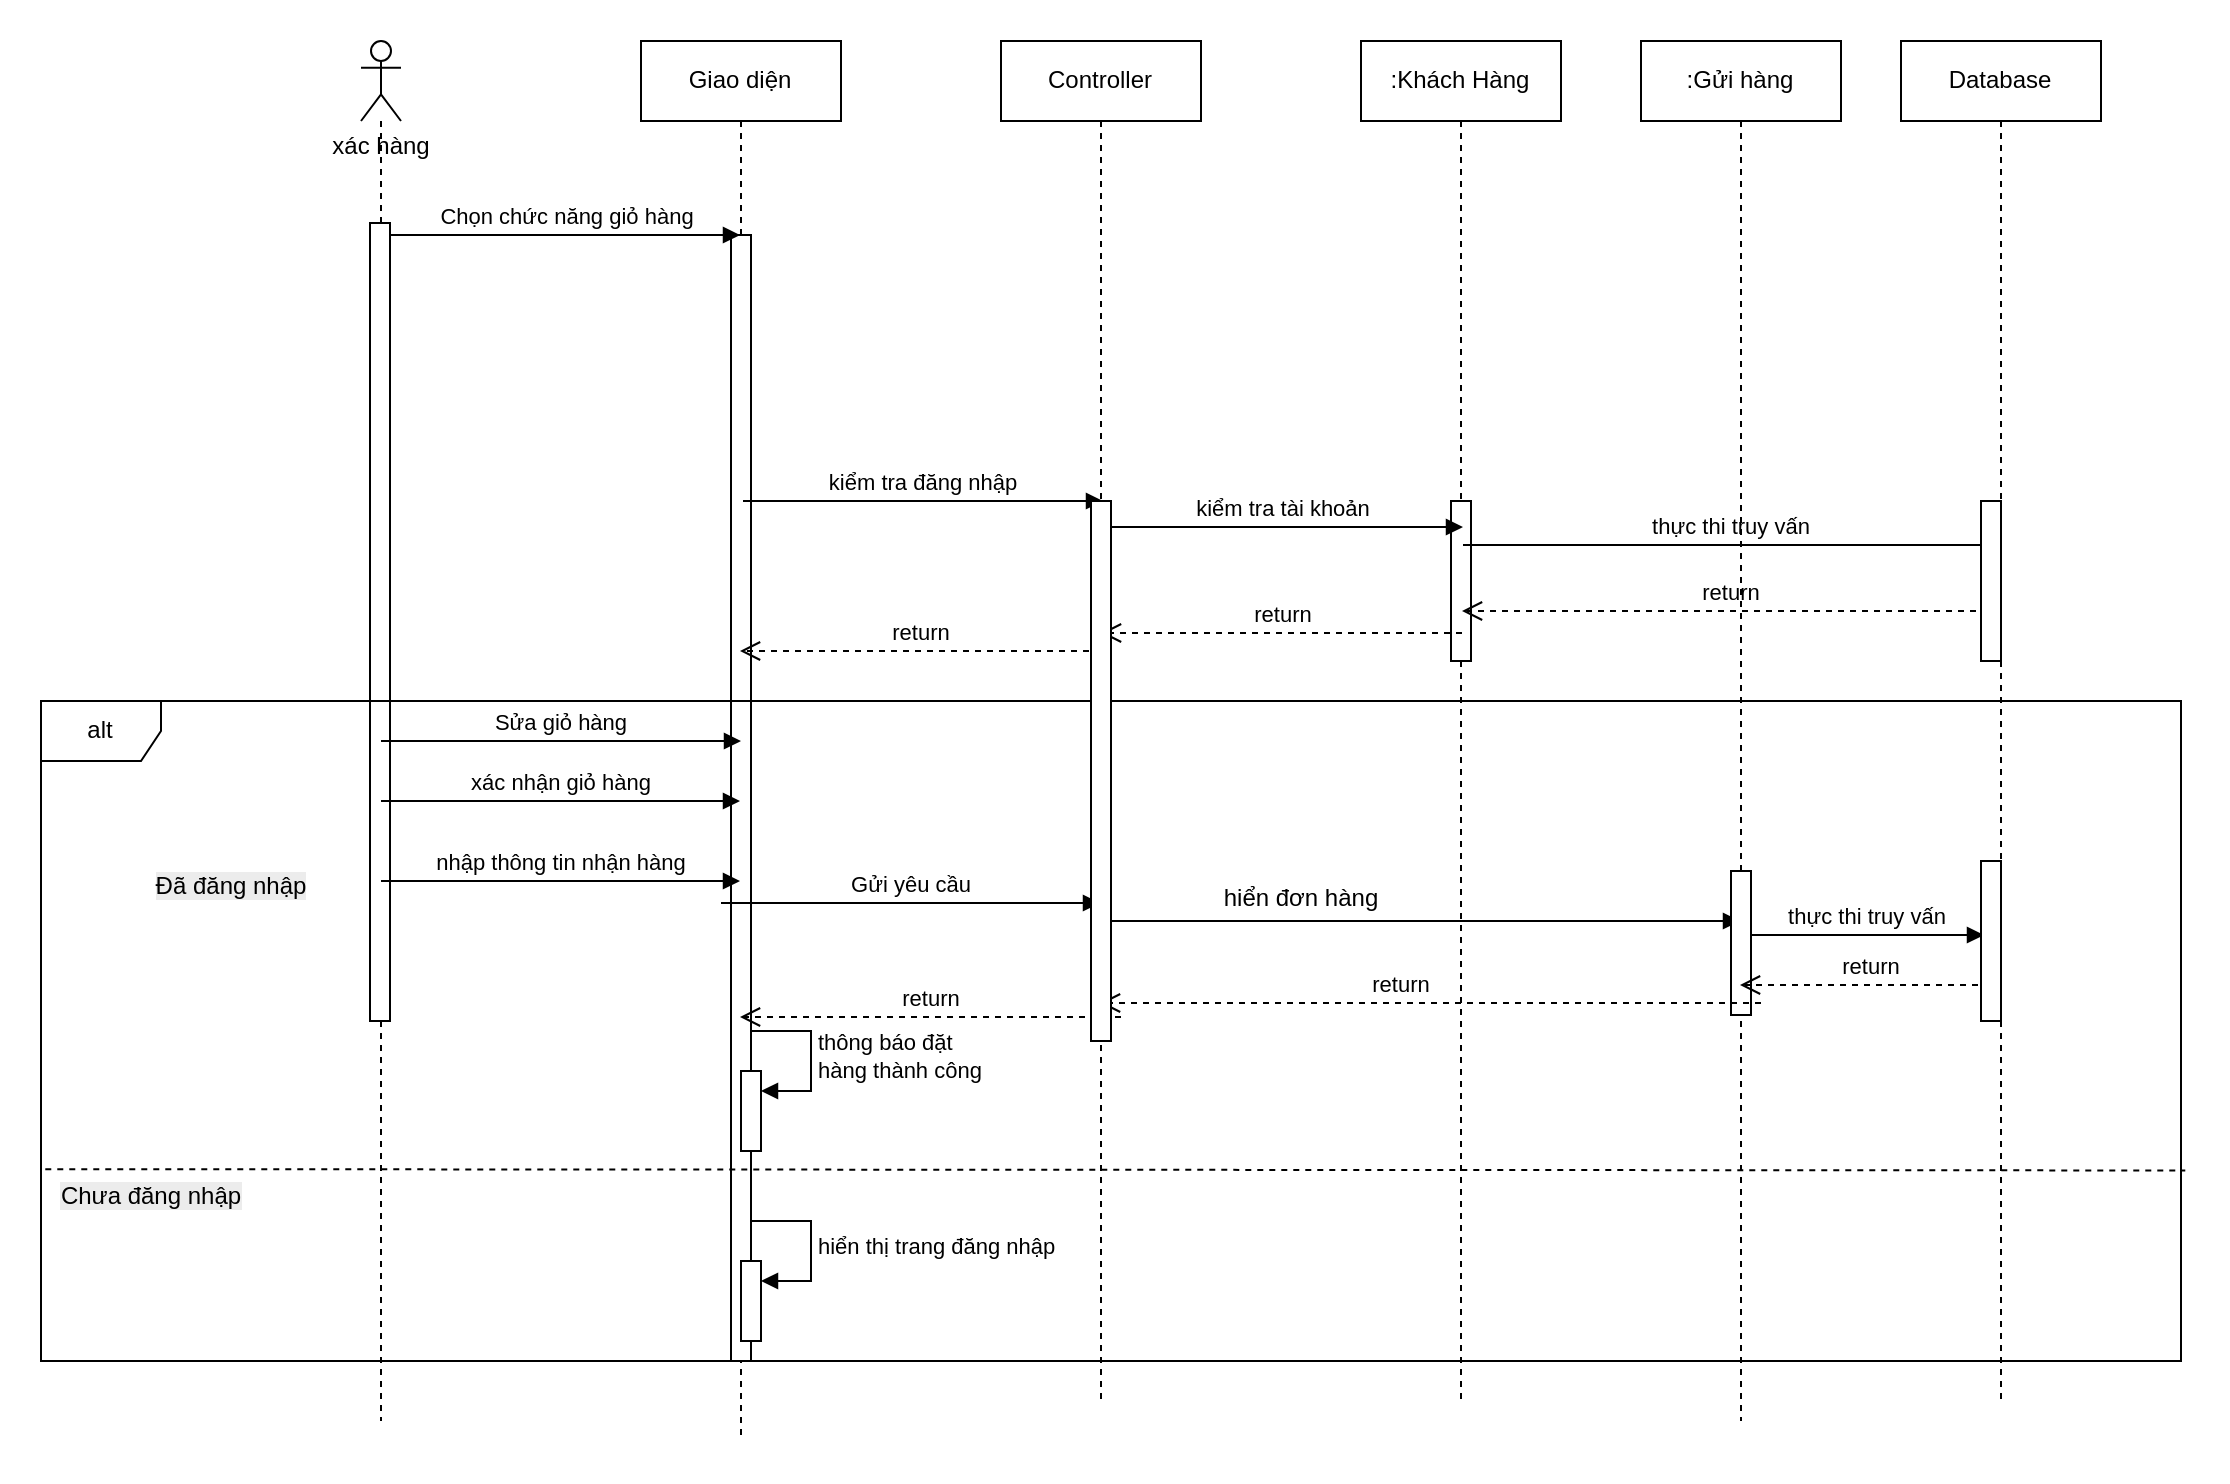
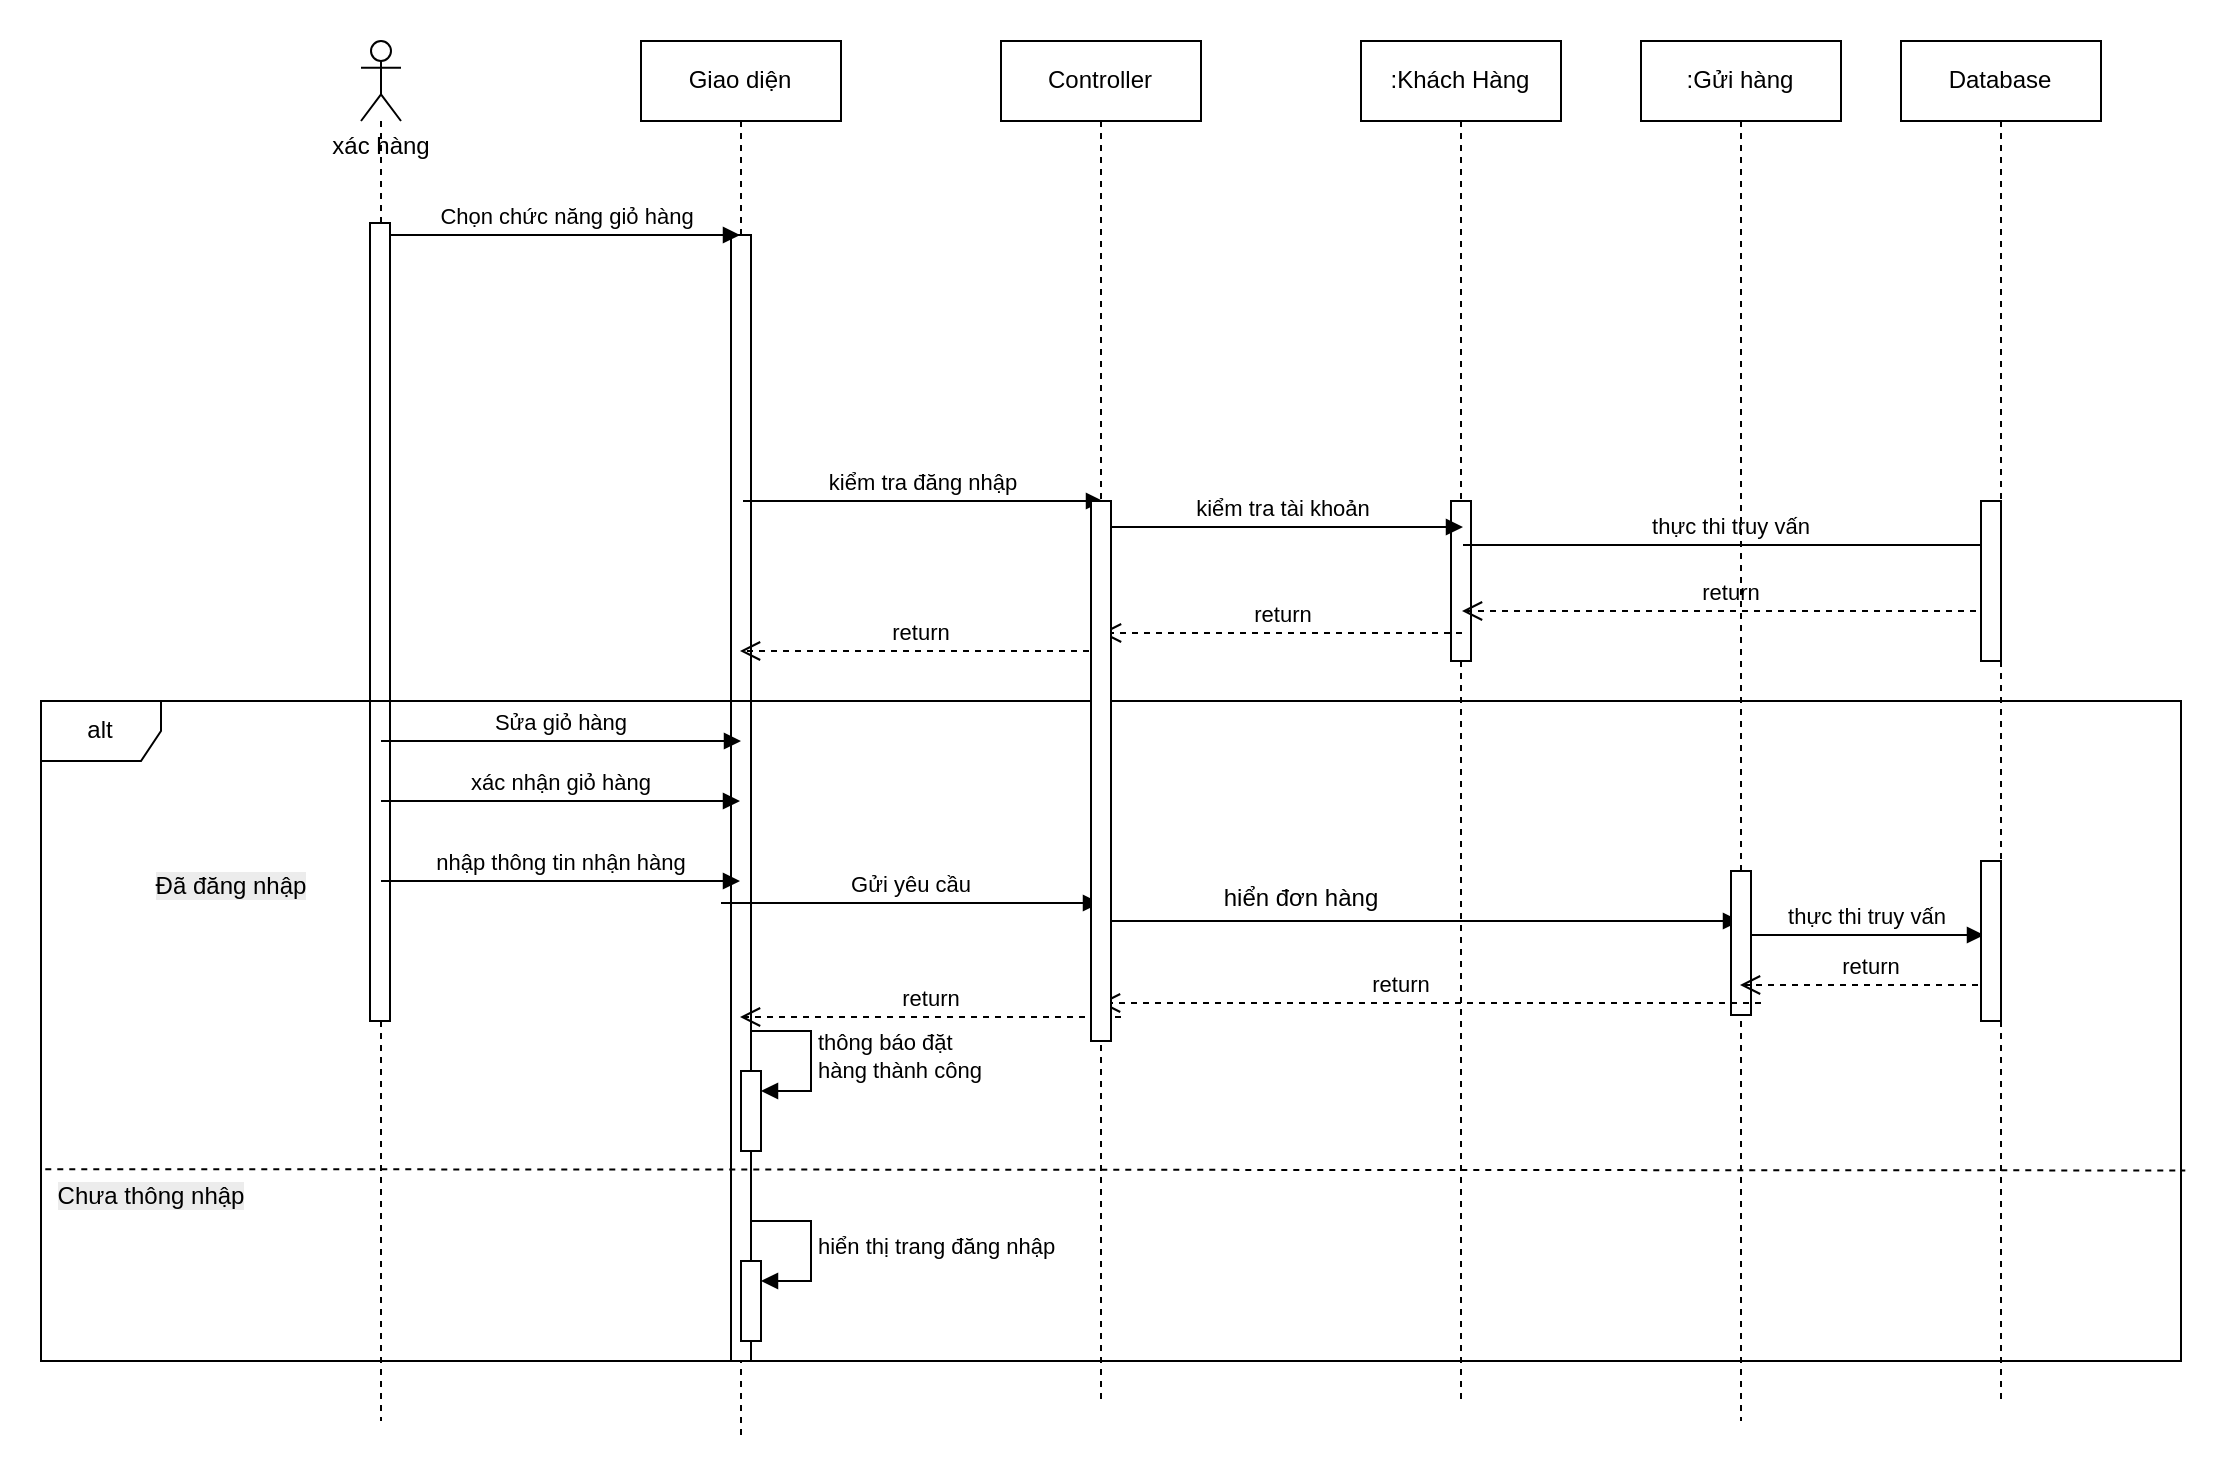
node "Chưa đăng nhập": label "Chưa đăng nhập" -> "Chưa thông nhập"
